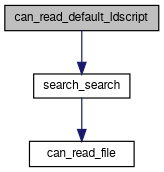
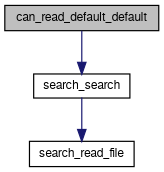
node "can_read_default_ldscript": label "can_read_default_ldscript" -> "can_read_default_default"
node "can_read_file": label "can_read_file" -> "search_read_file"
